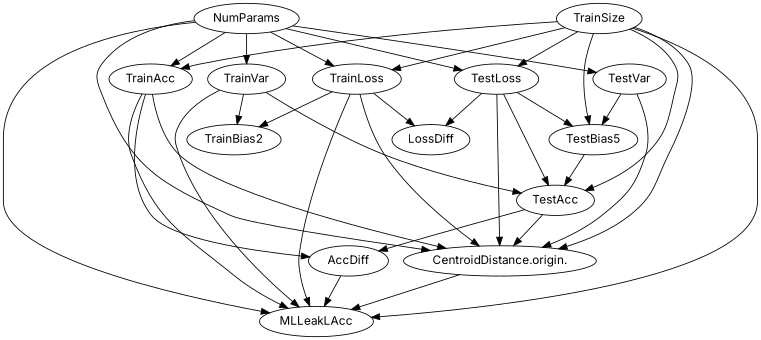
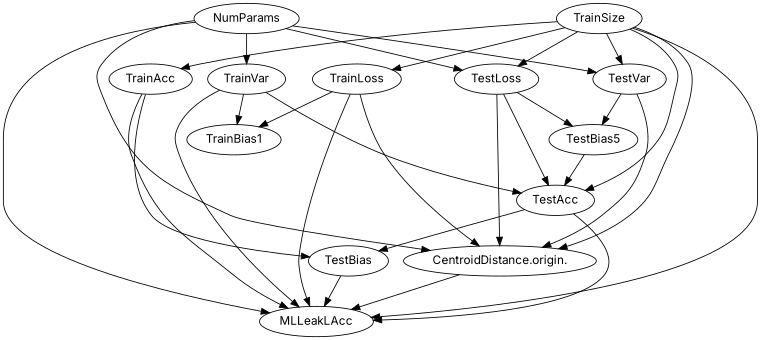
edge "NumParams" -> "TrainLoss": removed
edge "NumParams" -> "TrainAcc": removed
edge "TrainSize" -> "TestBias5": now "TrainSize" -> "TestVar"
node "TrainBias2": label "TrainBias2" -> "TrainBias1"
node "LossDiff": removed
edge "TrainAcc" -> "CentroidDistance.origin.": removed
edge "TestAcc" -> "CentroidDistance.origin.": now "TestAcc" -> "MLLeakLAcc"
node "AccDiff": label "AccDiff" -> "TestBias"
